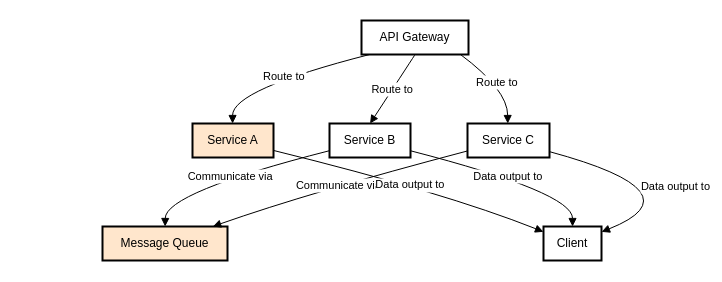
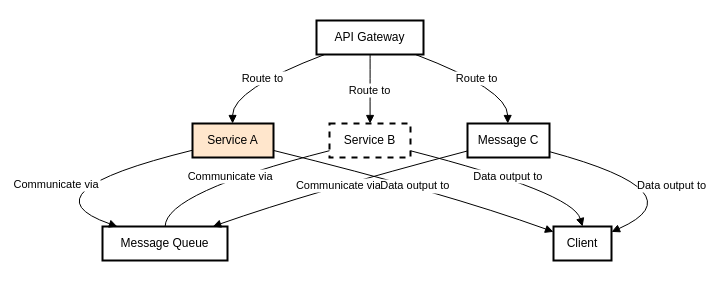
node "API Gateway": moved (415, 38) -> (370, 38)
node "Service B": style solid -> dashed
node "Service C": label "Service C" -> "Message C"
edge "Service A" -> "Message Queue": added, label "Communicate via"
edge "Service B" -> "Message Queue": arrowhead block -> none
node "Message Queue": fillcolor #ffe6cc -> #ffffff
node "Client": moved (573, 244) -> (583, 244)
